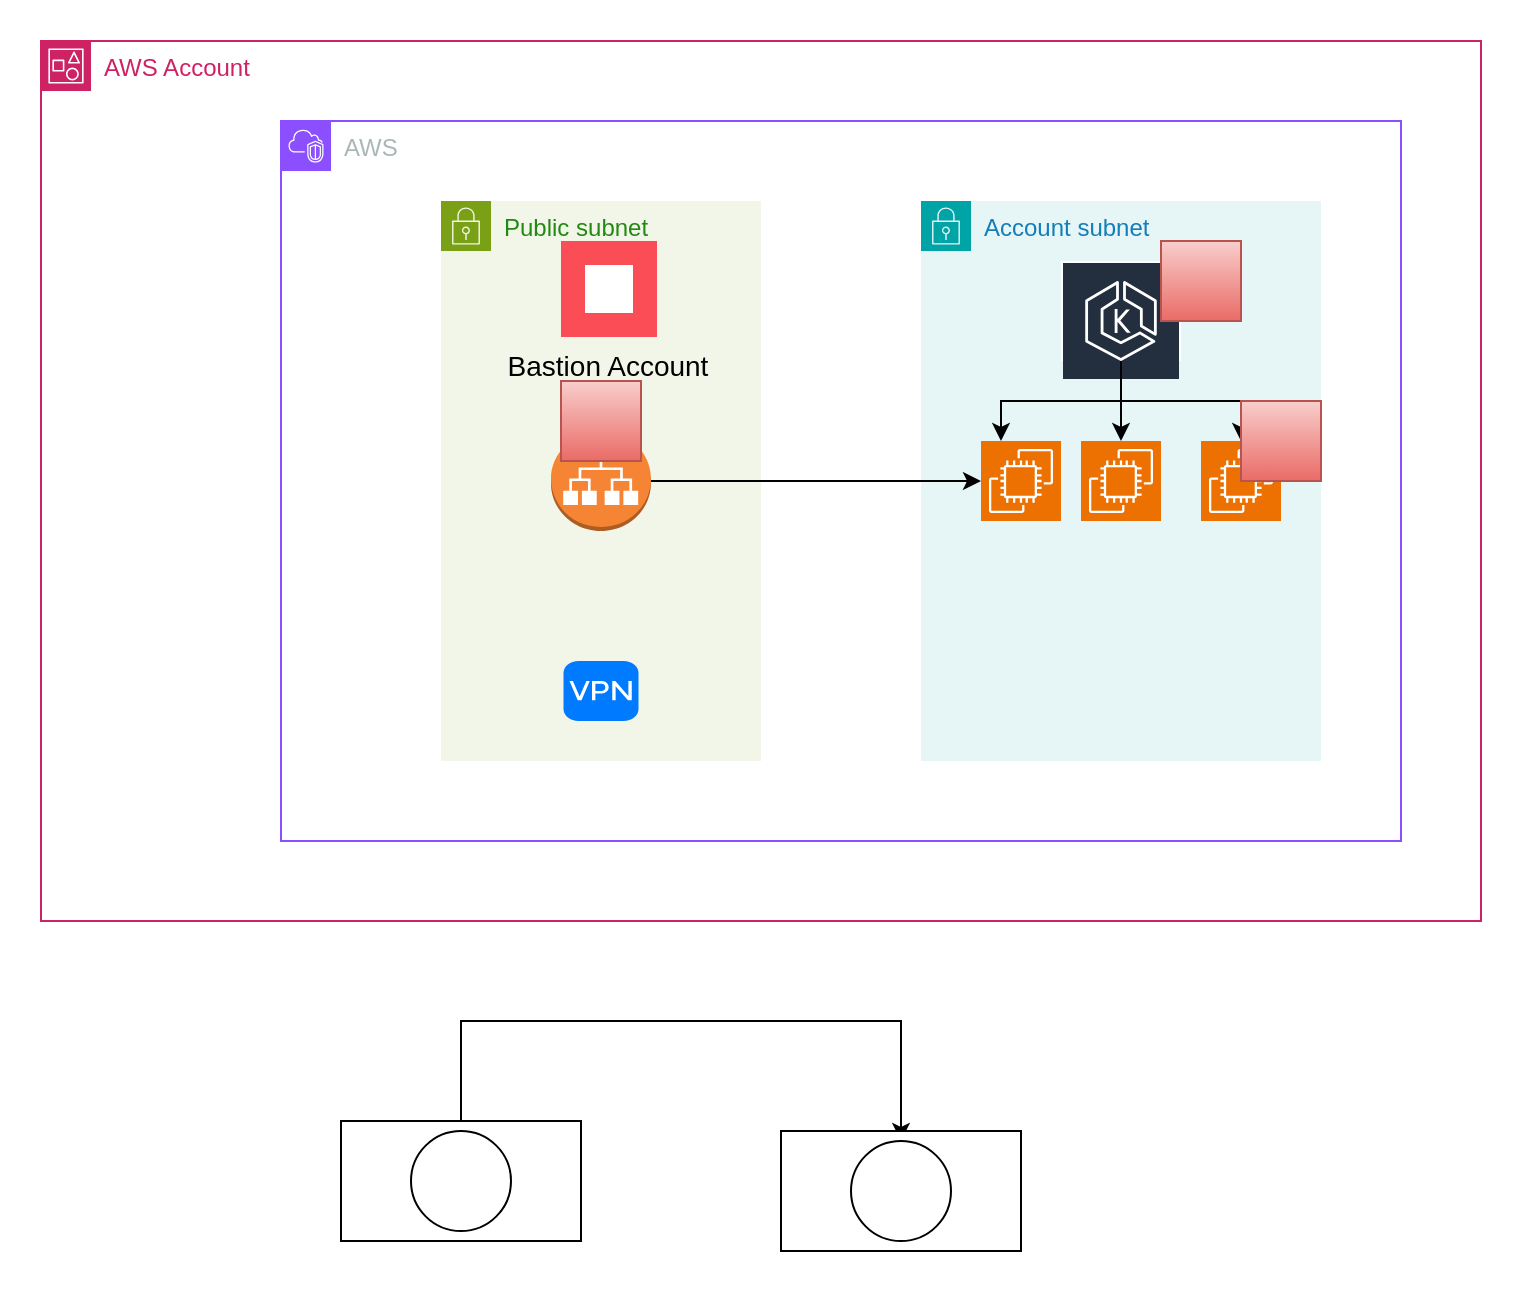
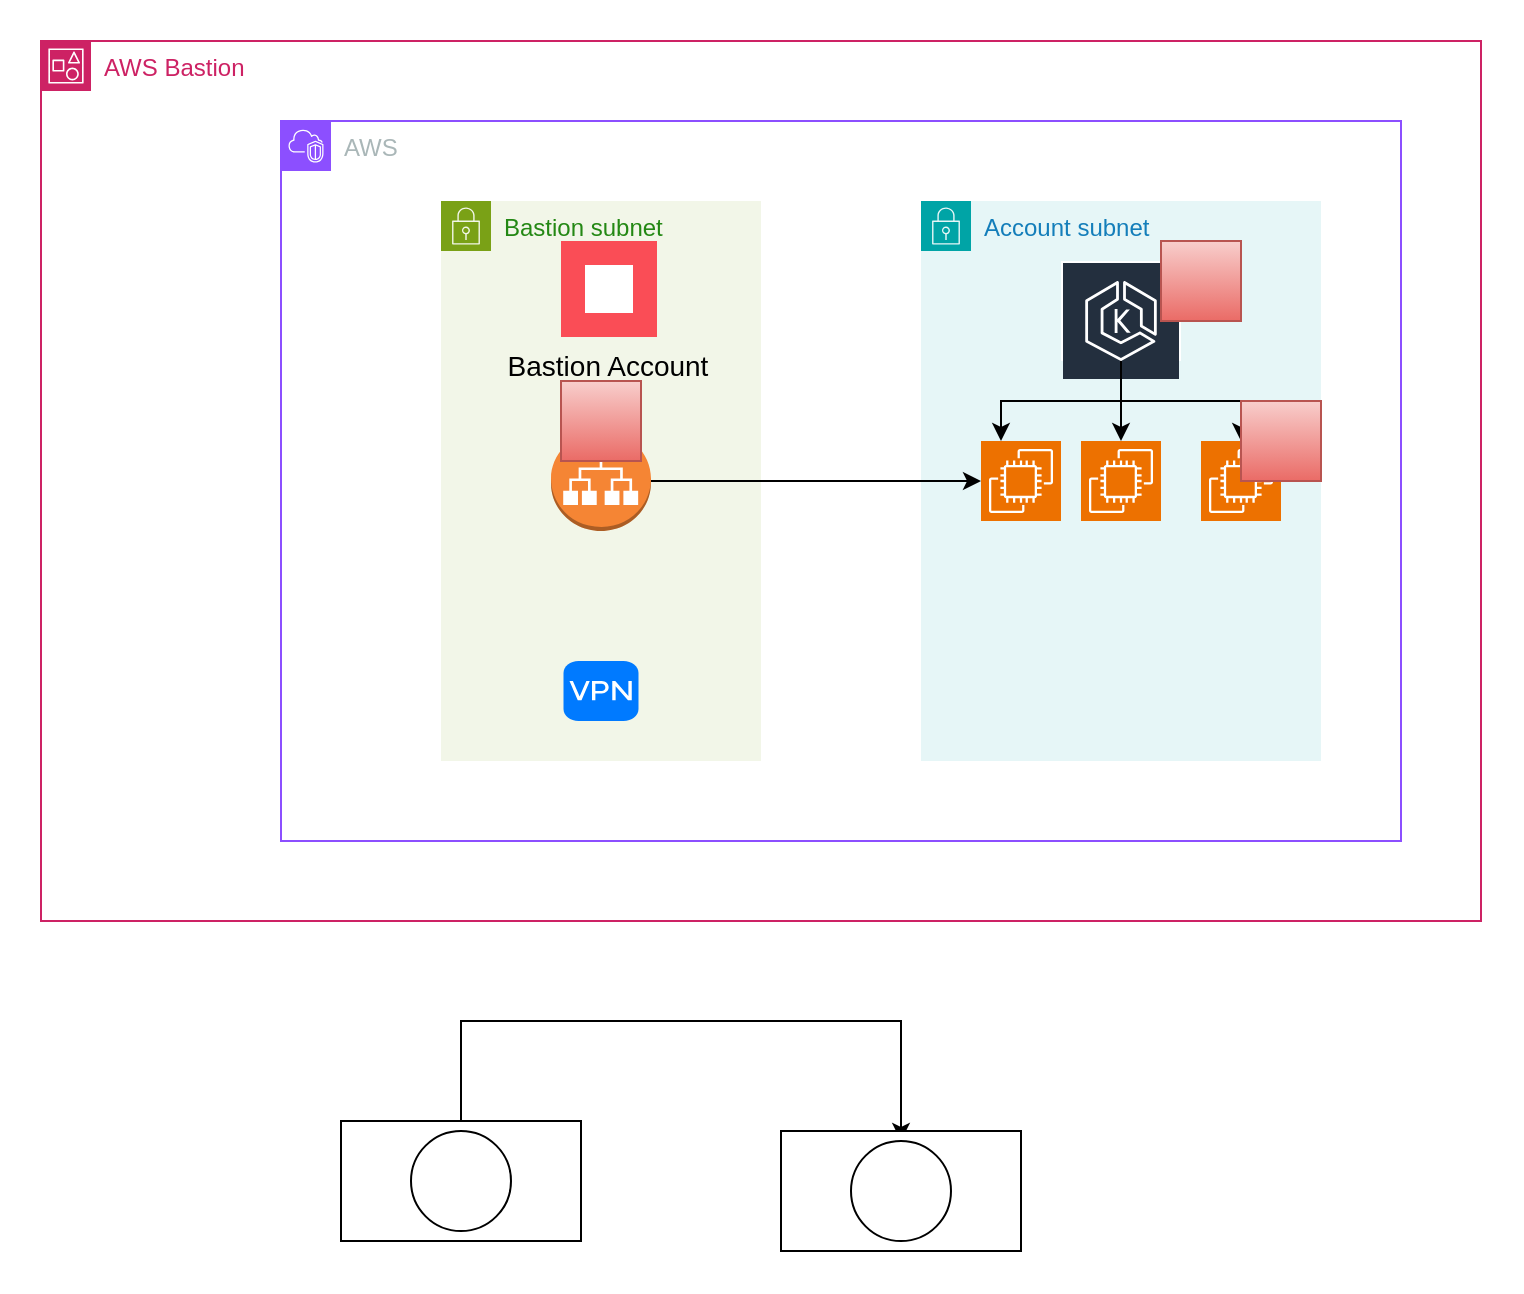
node "AWS Account": label "AWS Account" -> "AWS Bastion"
node "Public subnet": label "Public subnet" -> "Bastion subnet"
